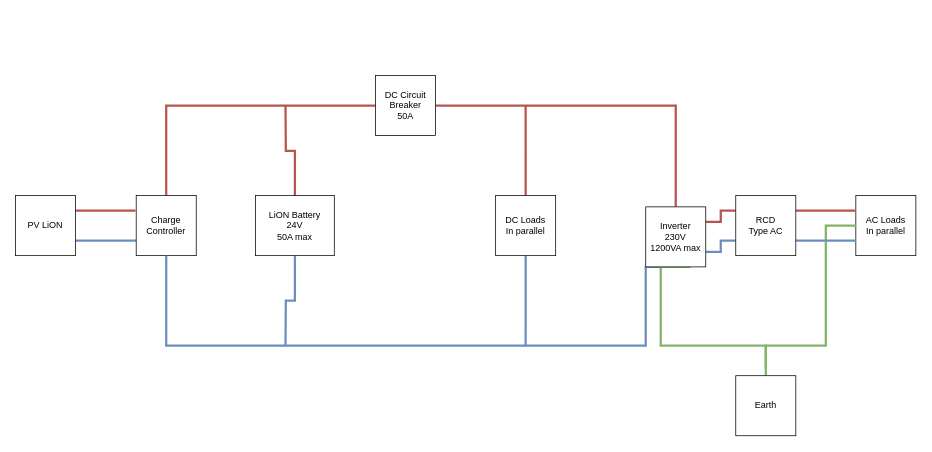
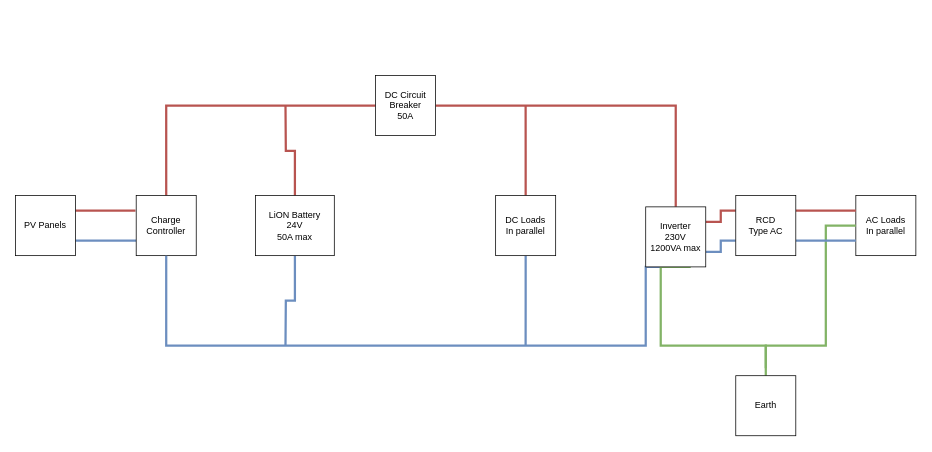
node "PV LiON": label "PV LiON" -> "PV Panels"
